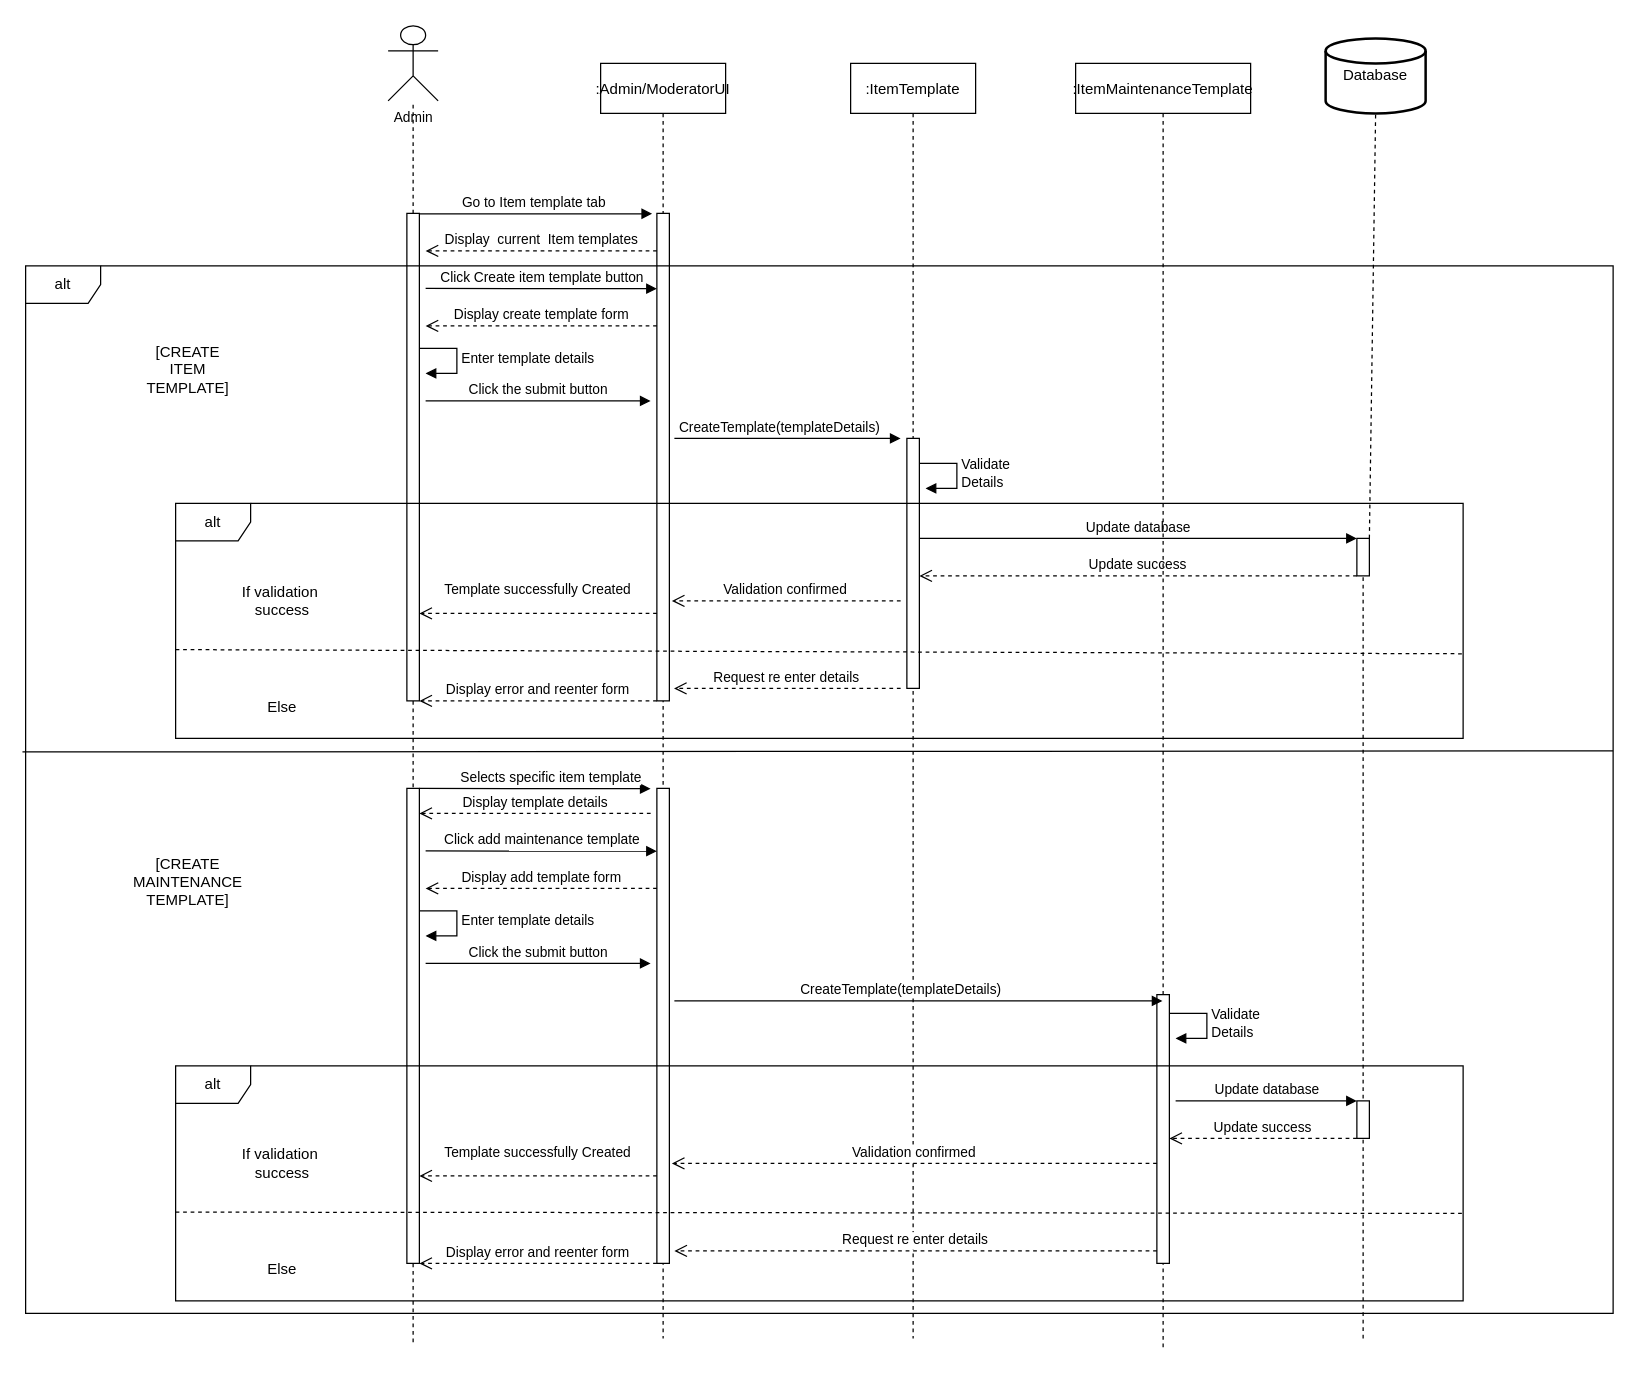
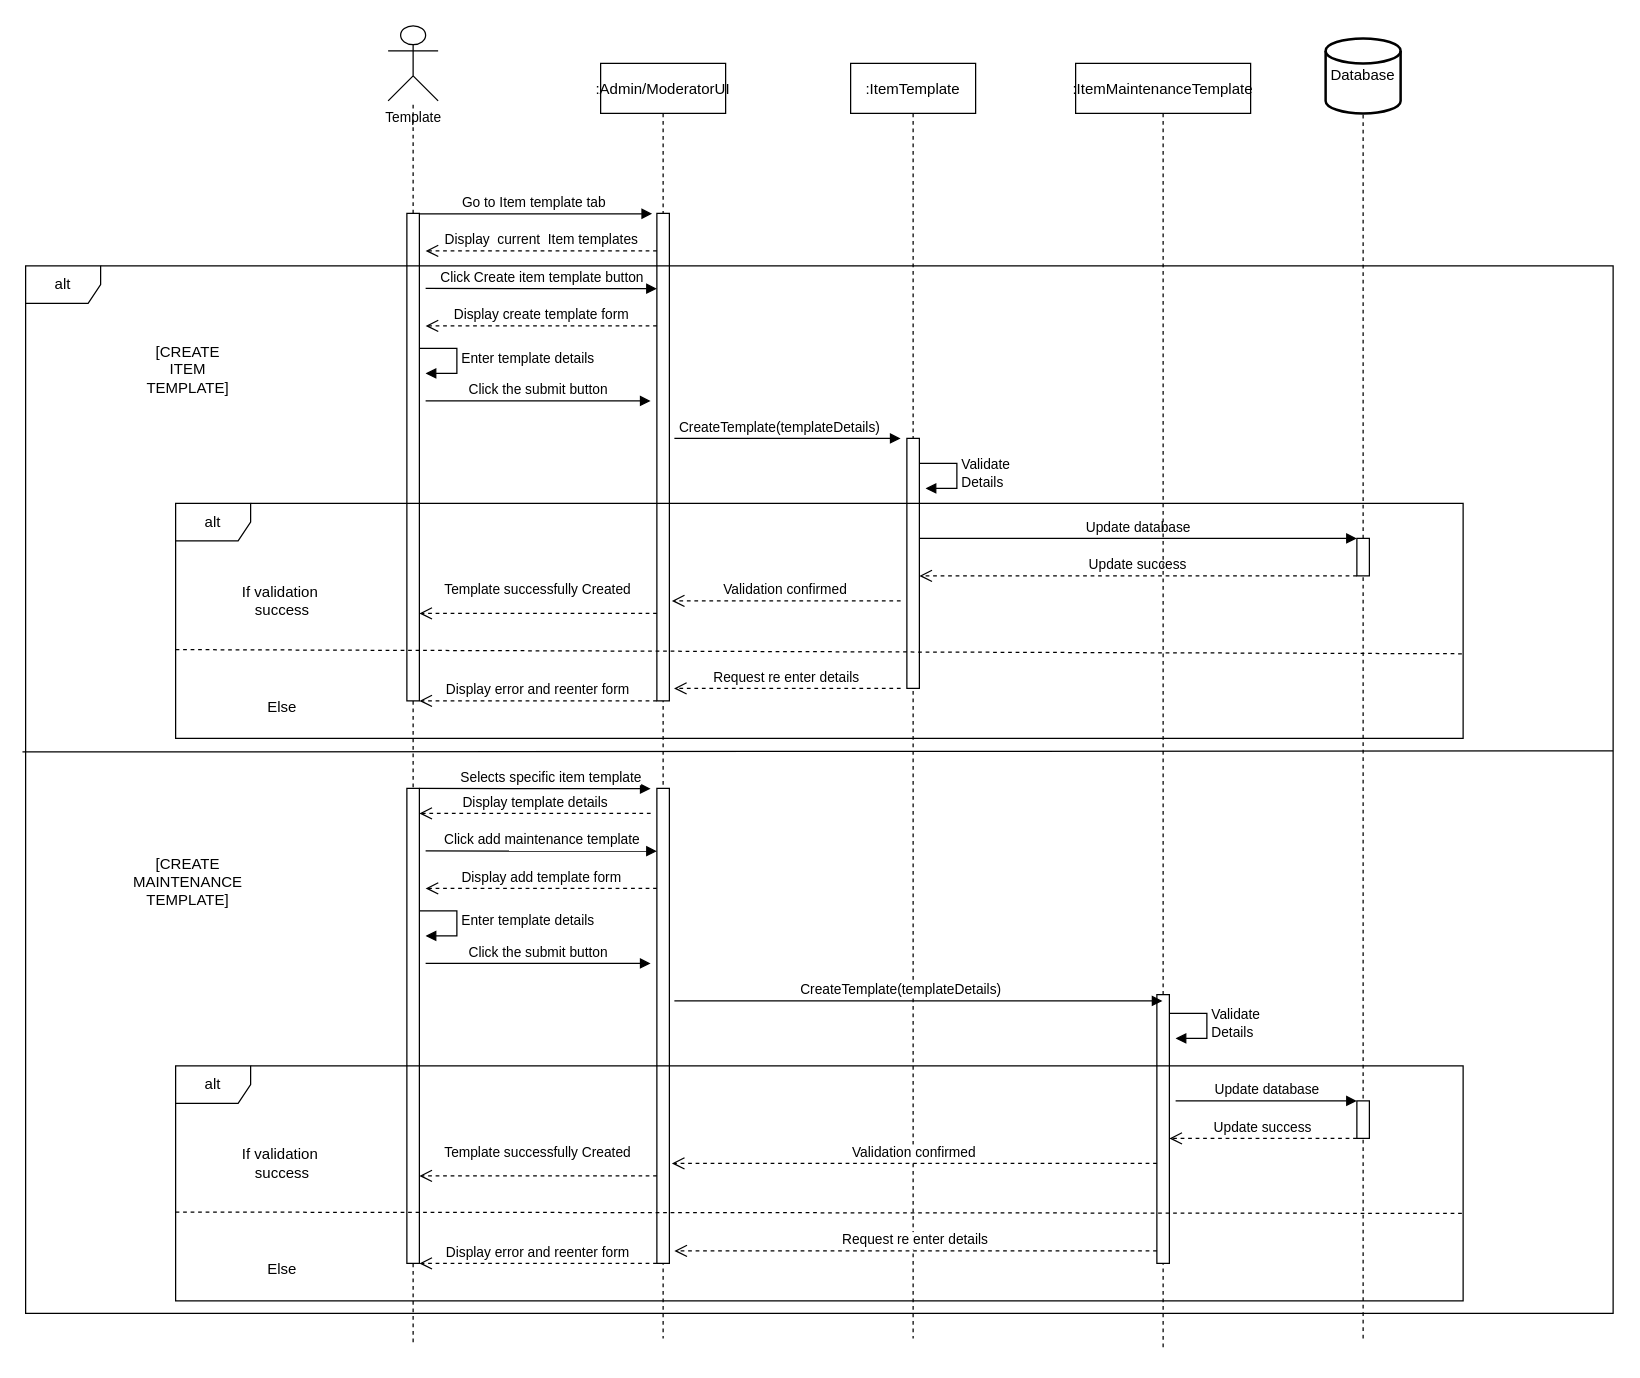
node "Database": size 100x75 -> 75x75
node "Admin": label "Admin" -> "Template"
